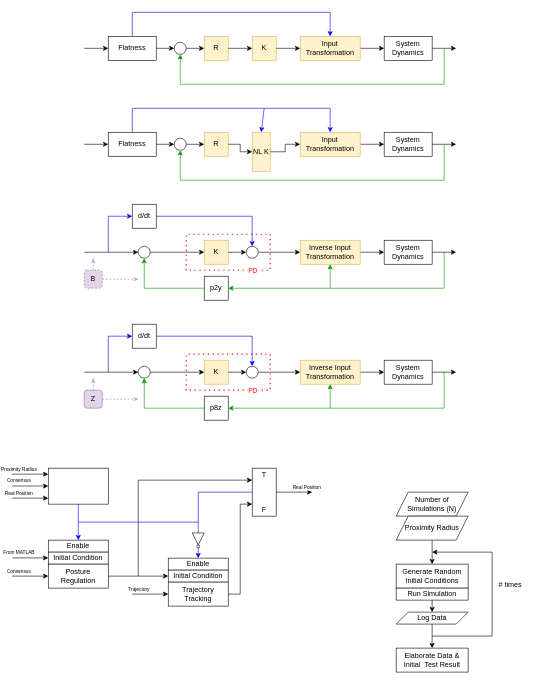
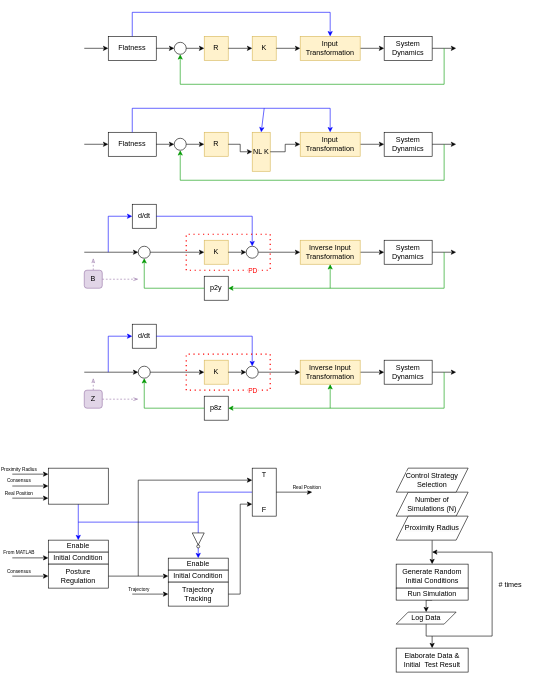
node "B": style dashed -> solid
node "Control Strategy Selection": added
node "Log Data": size 72x12 -> 60x12
